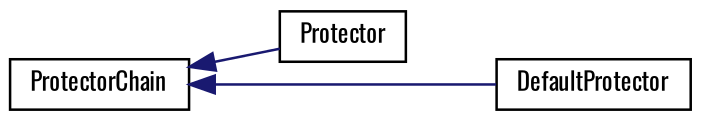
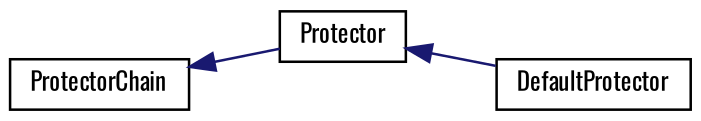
edge "DefaultProtector" -> "ProtectorChain": now "DefaultProtector" -> "Protector"
